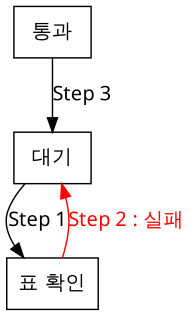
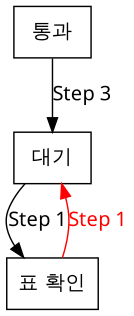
edge "표 확인" -> "대기": label "Step 2 : 실패" -> "Step 1"
